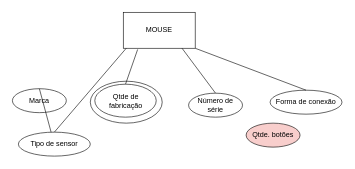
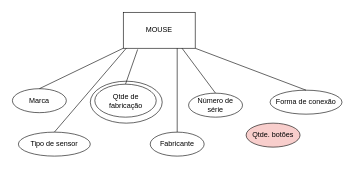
edge "MOUSE" -- "Fabricante": added
edge "Marca" -- "Tipo de sensor": now "Marca" -- "MOUSE"
node "Fabricante": added
